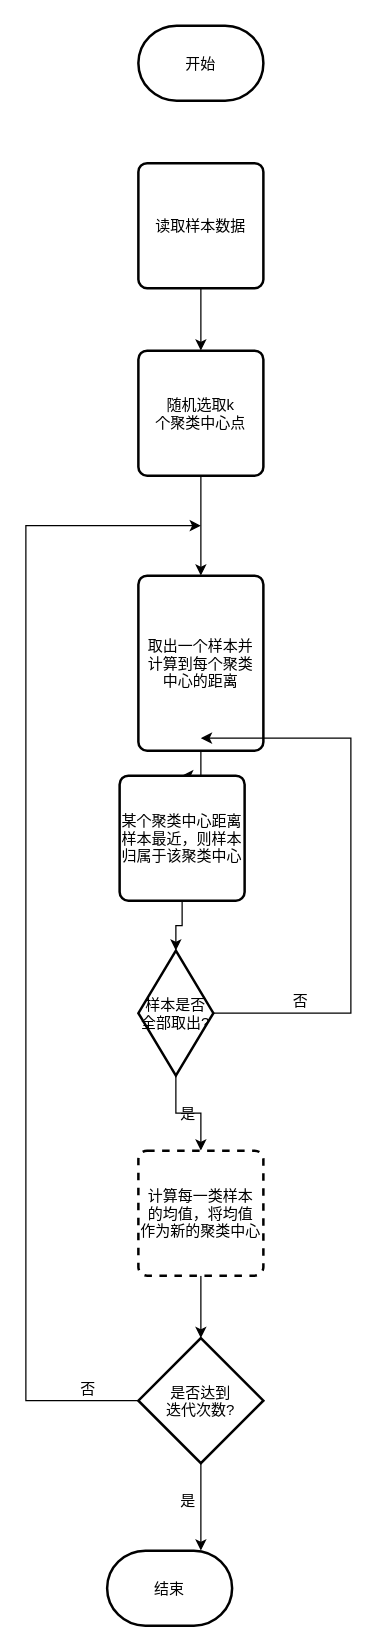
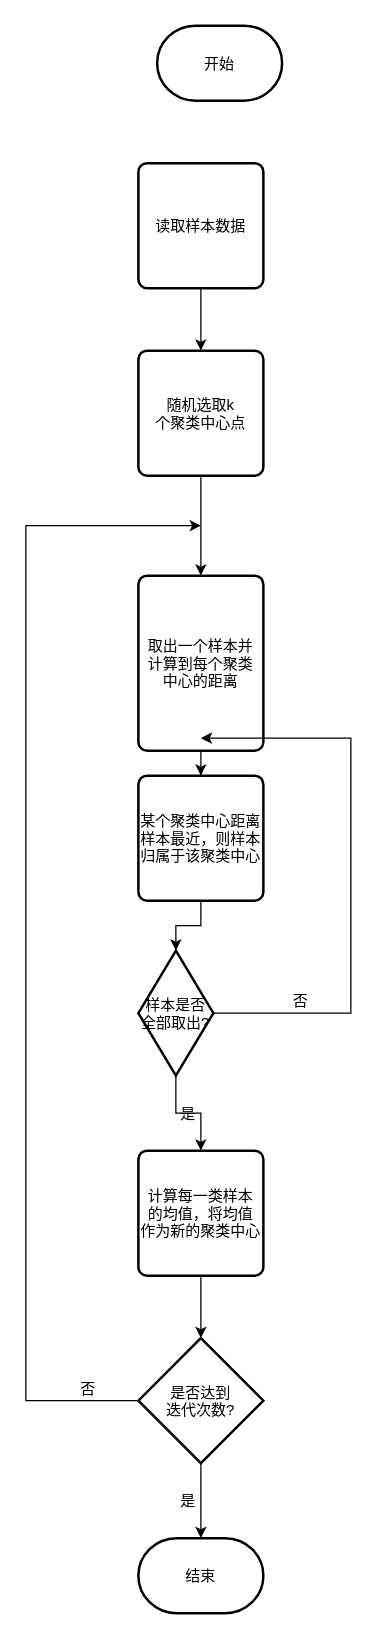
node "开始": moved (201, 63) -> (219, 63)
node "某个聚类中心距离 样本最近，则样本 归属于该聚类中心": moved (182, 838) -> (201, 838)
node "计算每一类样本 的均值，将均值 作为新的聚类中心": style dashed -> solid
node "结束": moved (169, 1588) -> (201, 1576)
